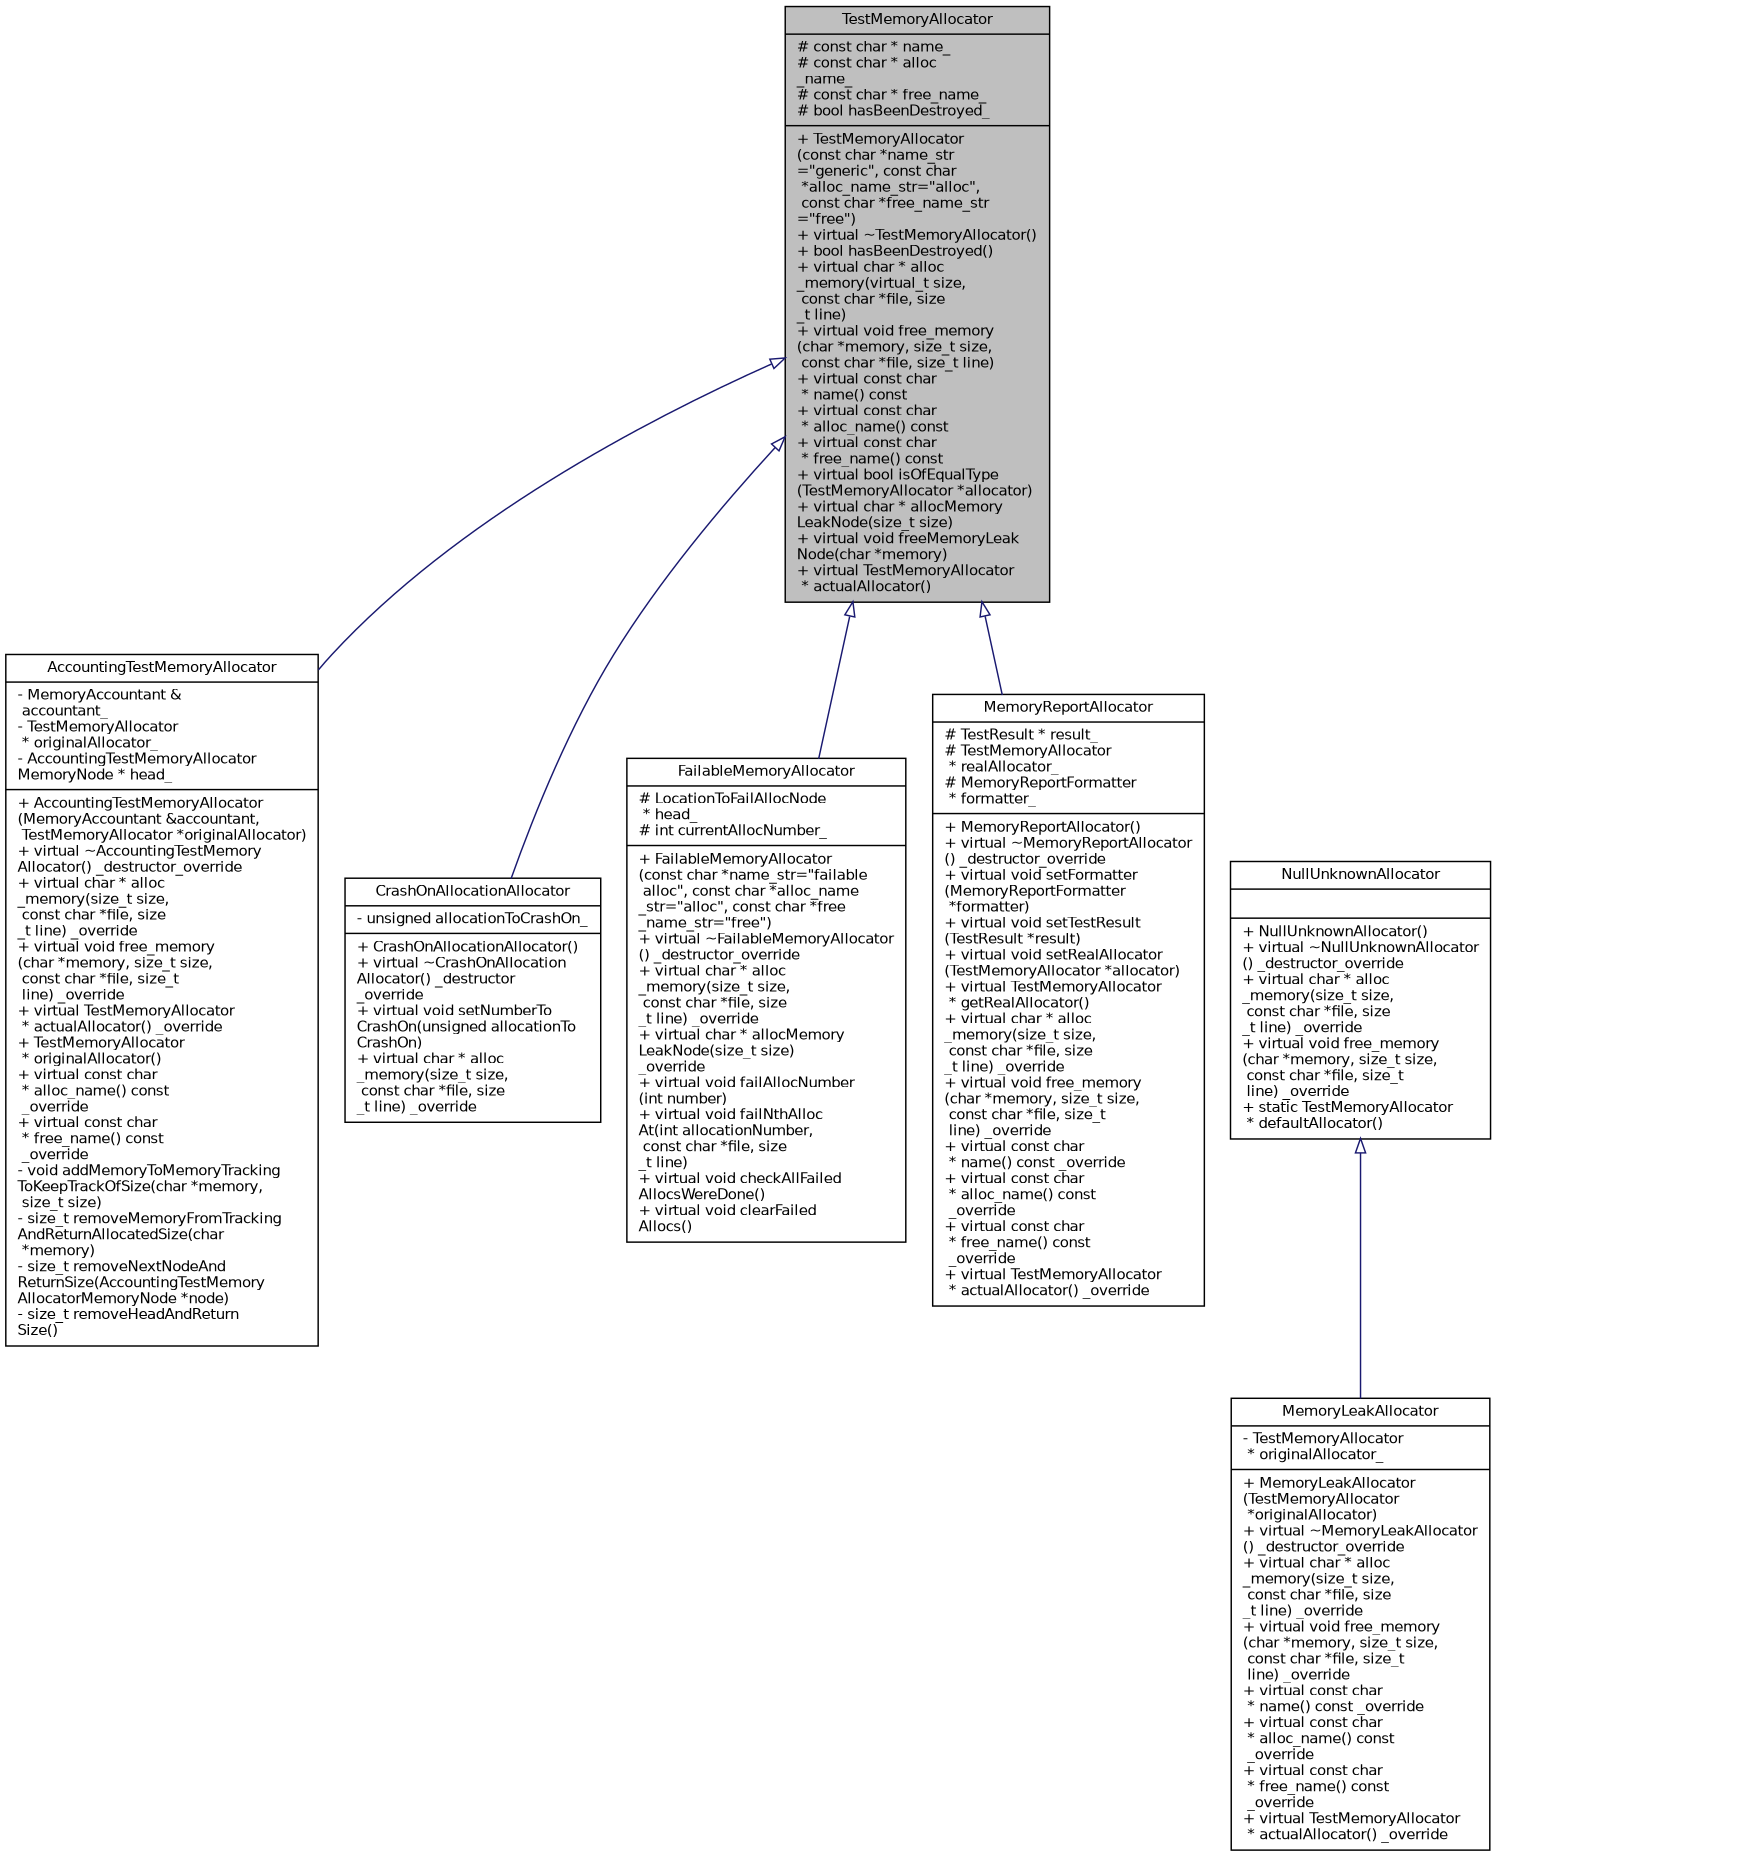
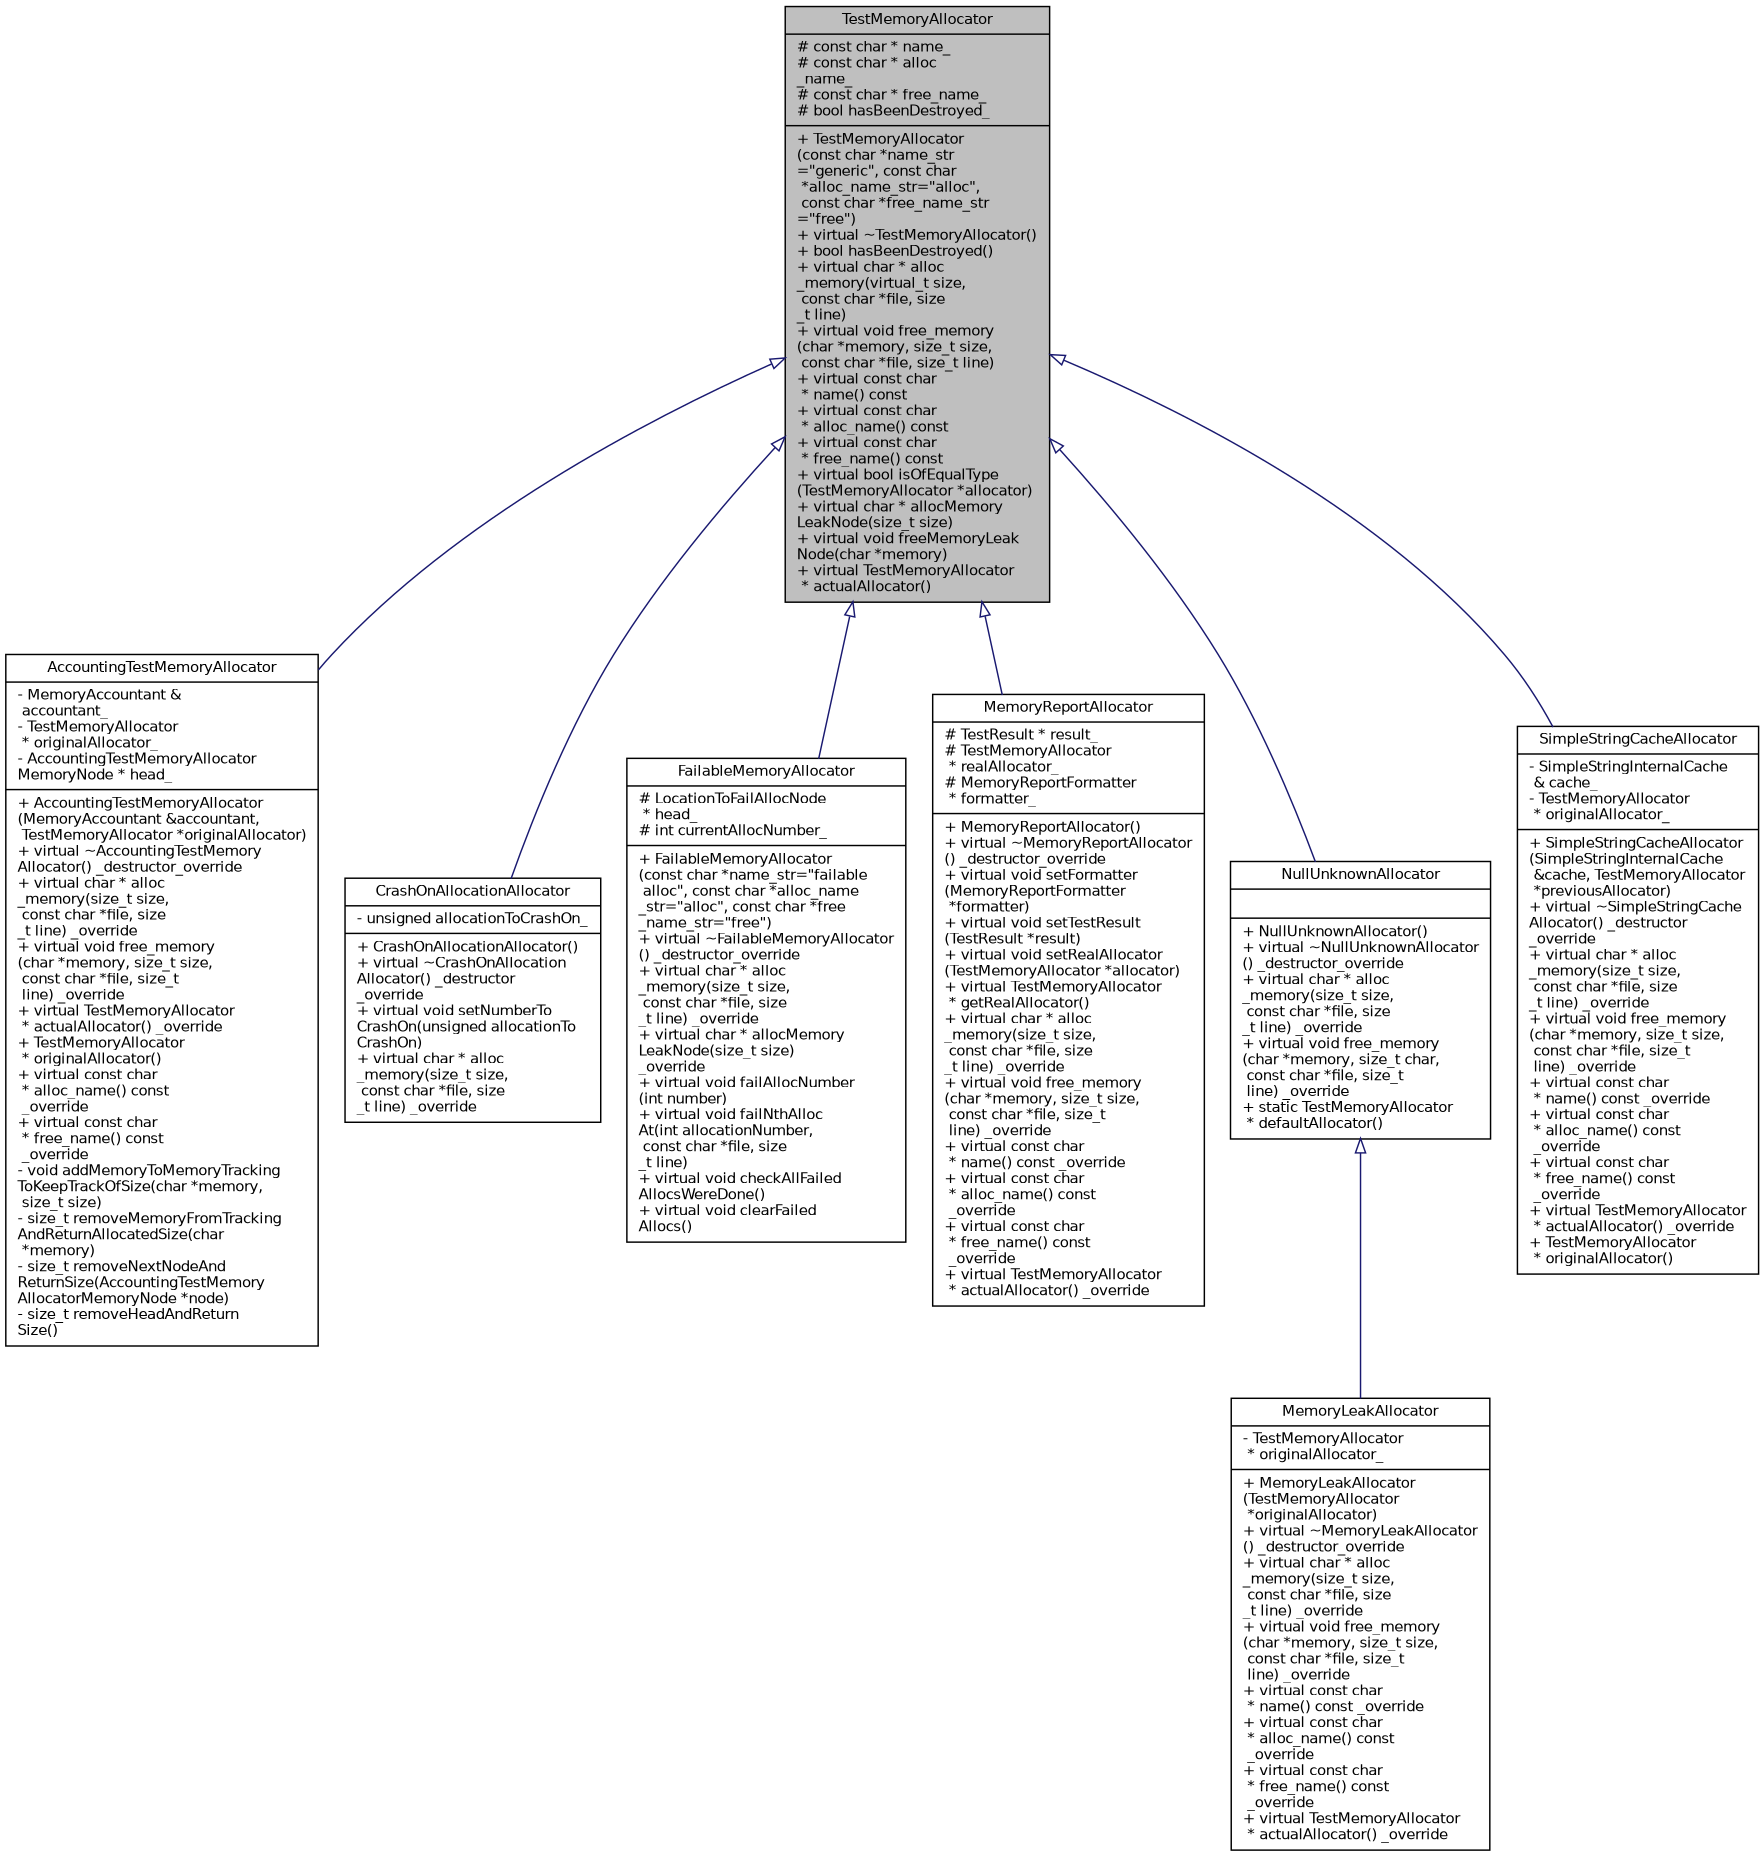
edge "NullUnknownAllocator" -> "TestMemoryAllocator": added
node "SimpleStringCacheAllocator": added
node "NullUnknownAllocator": text "(char *memory, size_t size," -> "(char *memory, size_t char,"
